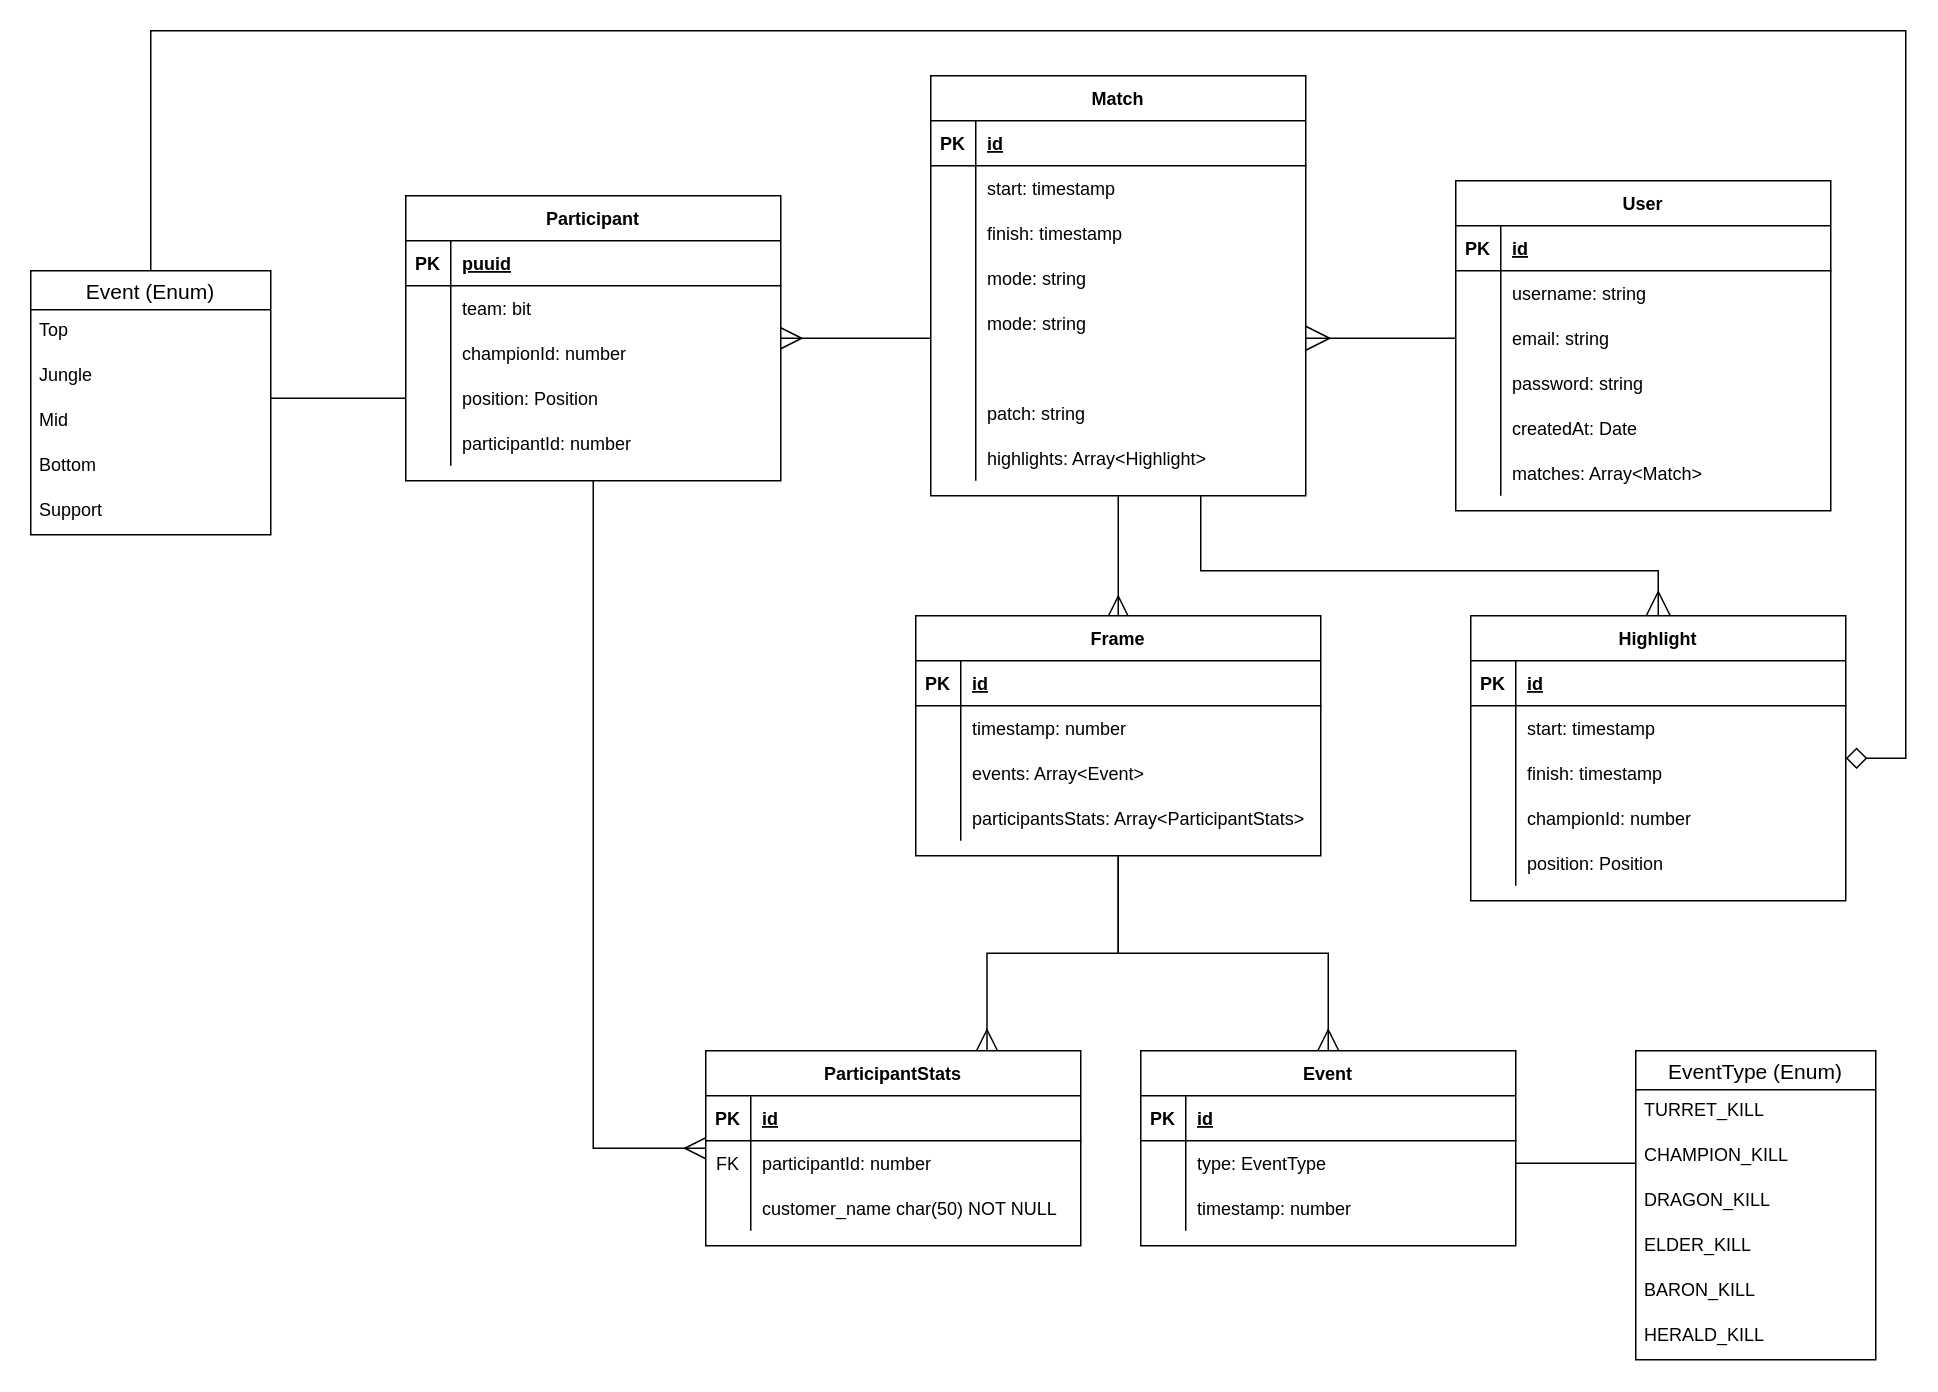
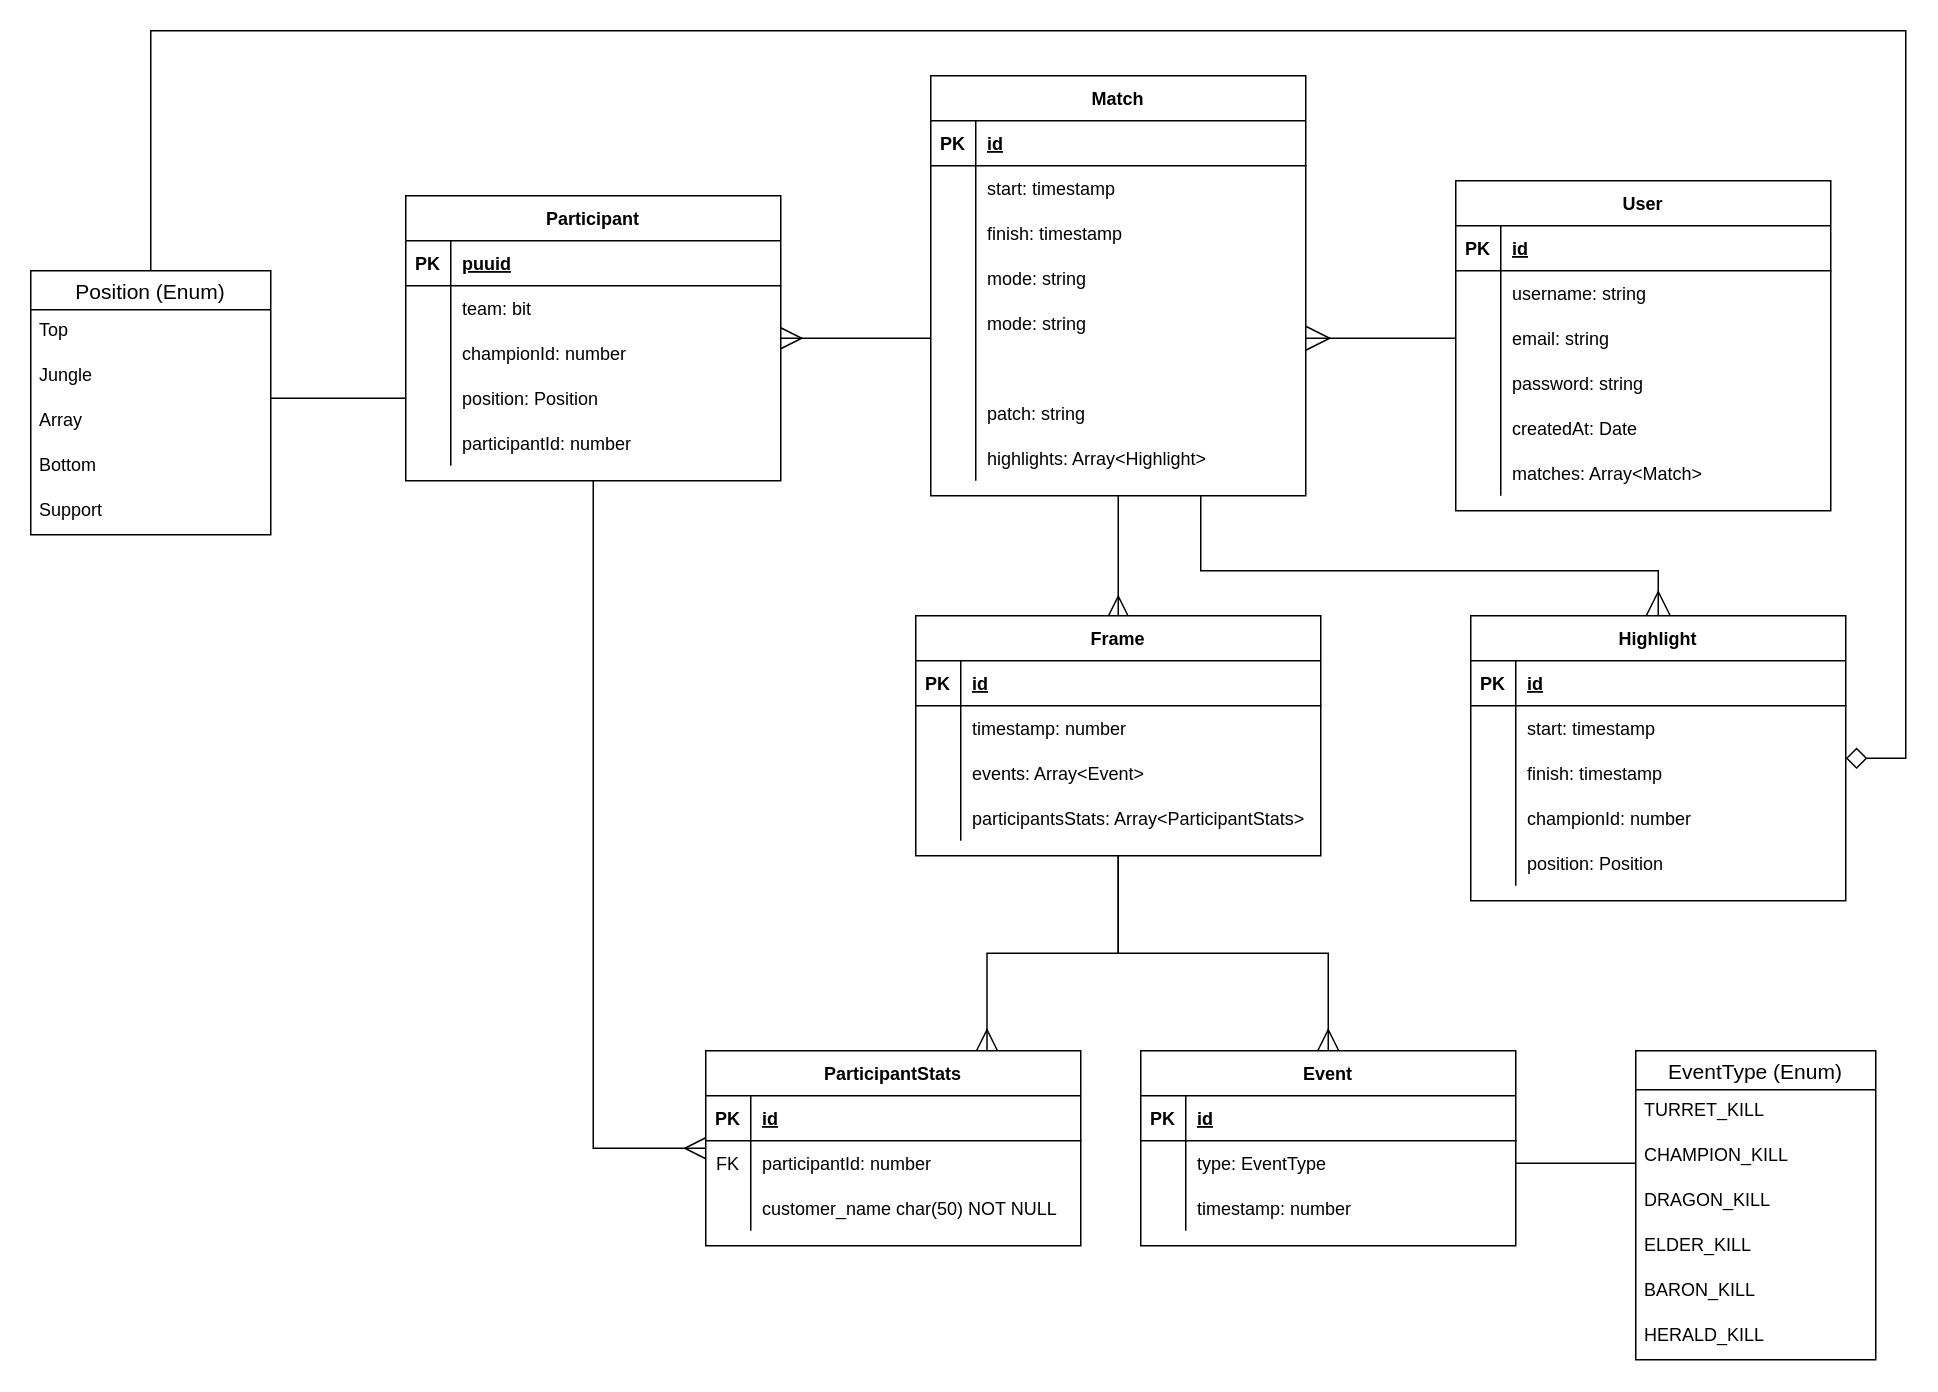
node "Event (Enum)": label "Event (Enum)" -> "Position (Enum)"
node "Mid": label "Mid" -> "Array"
